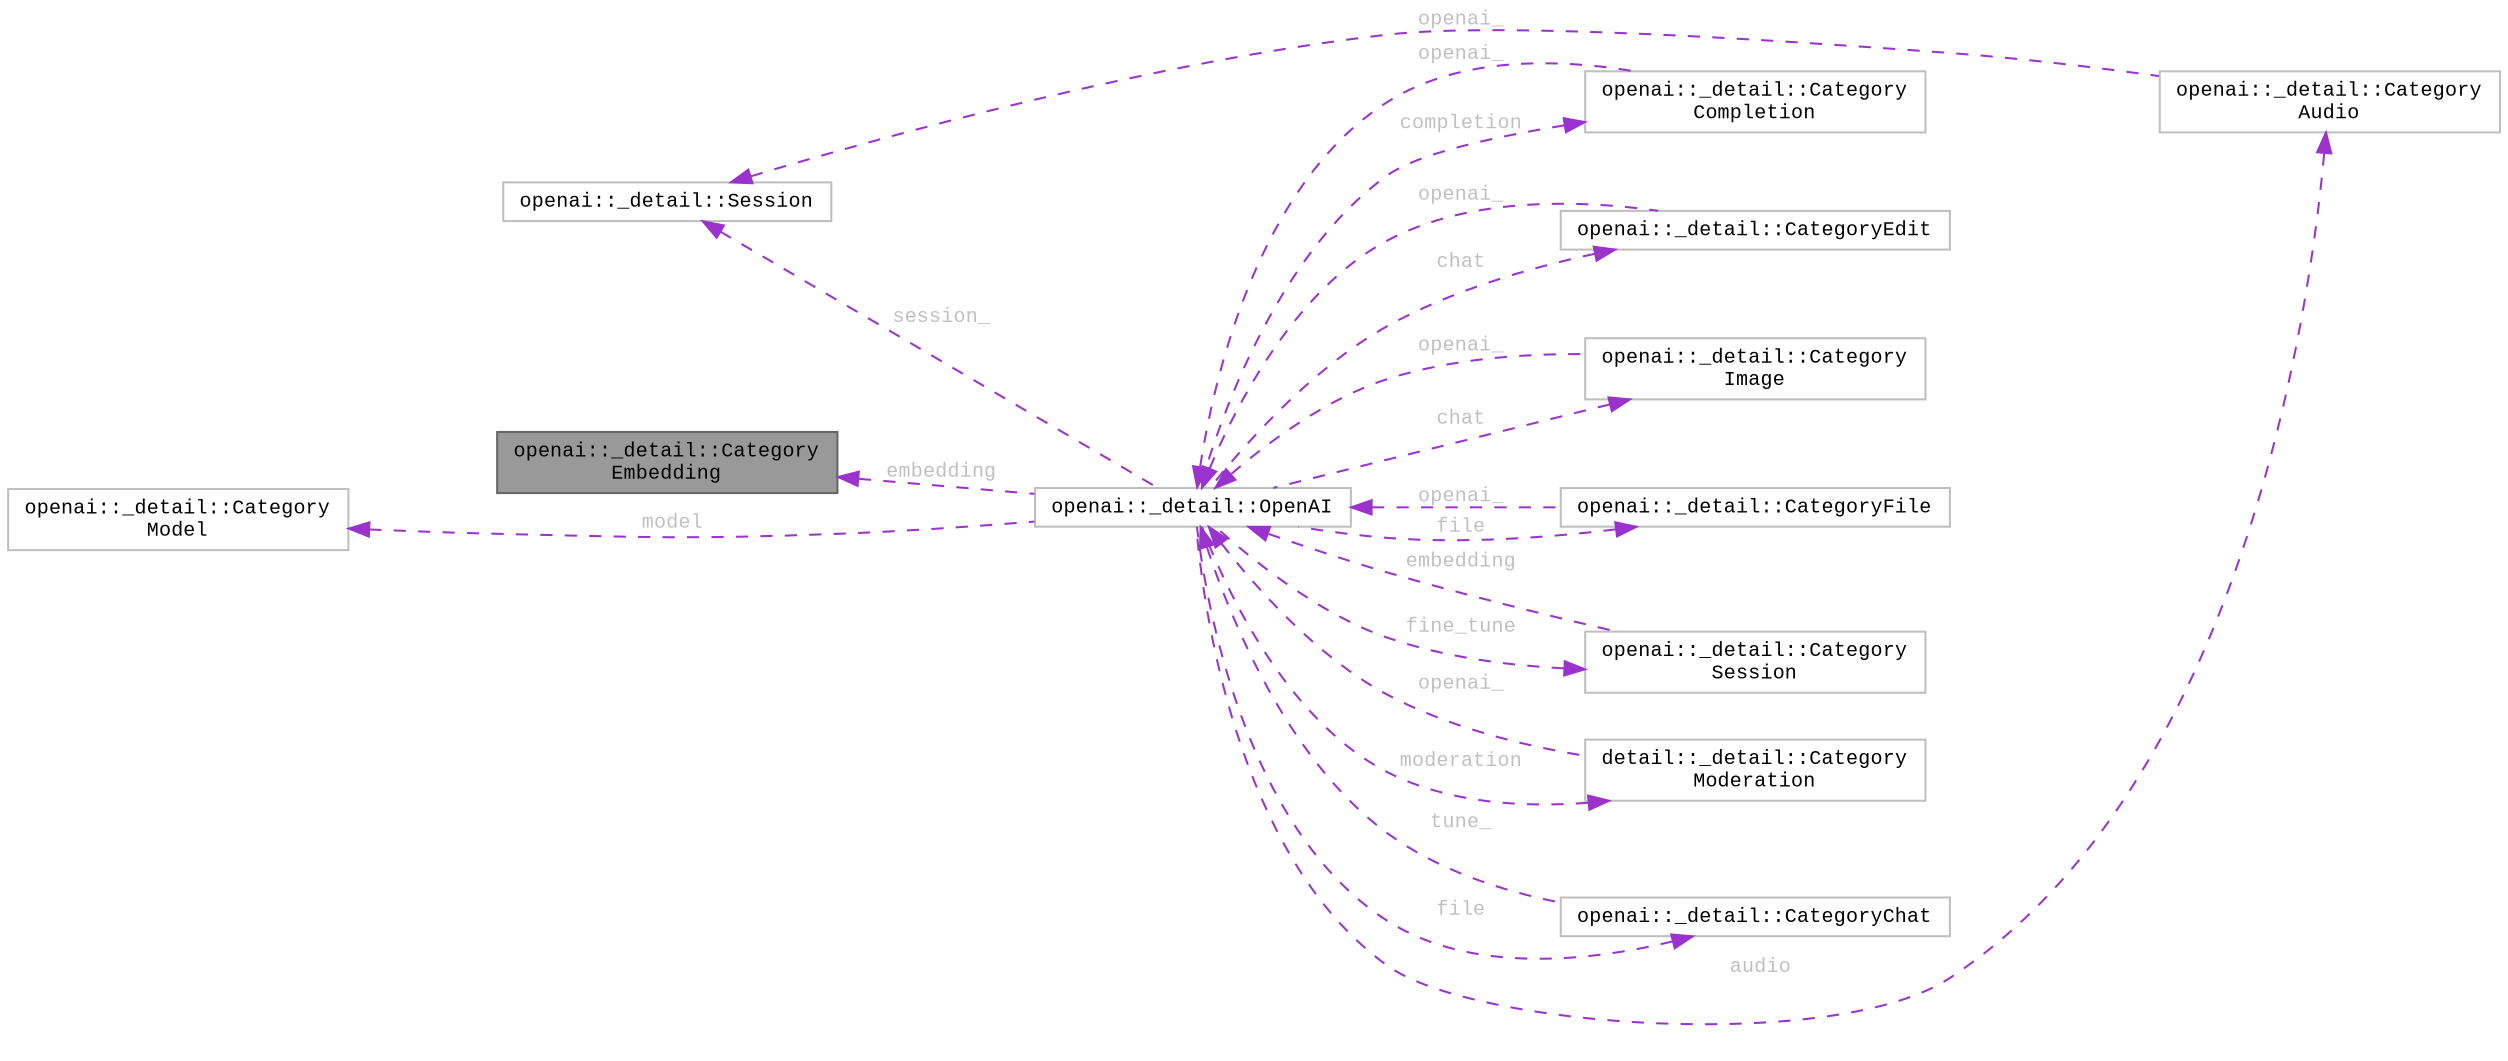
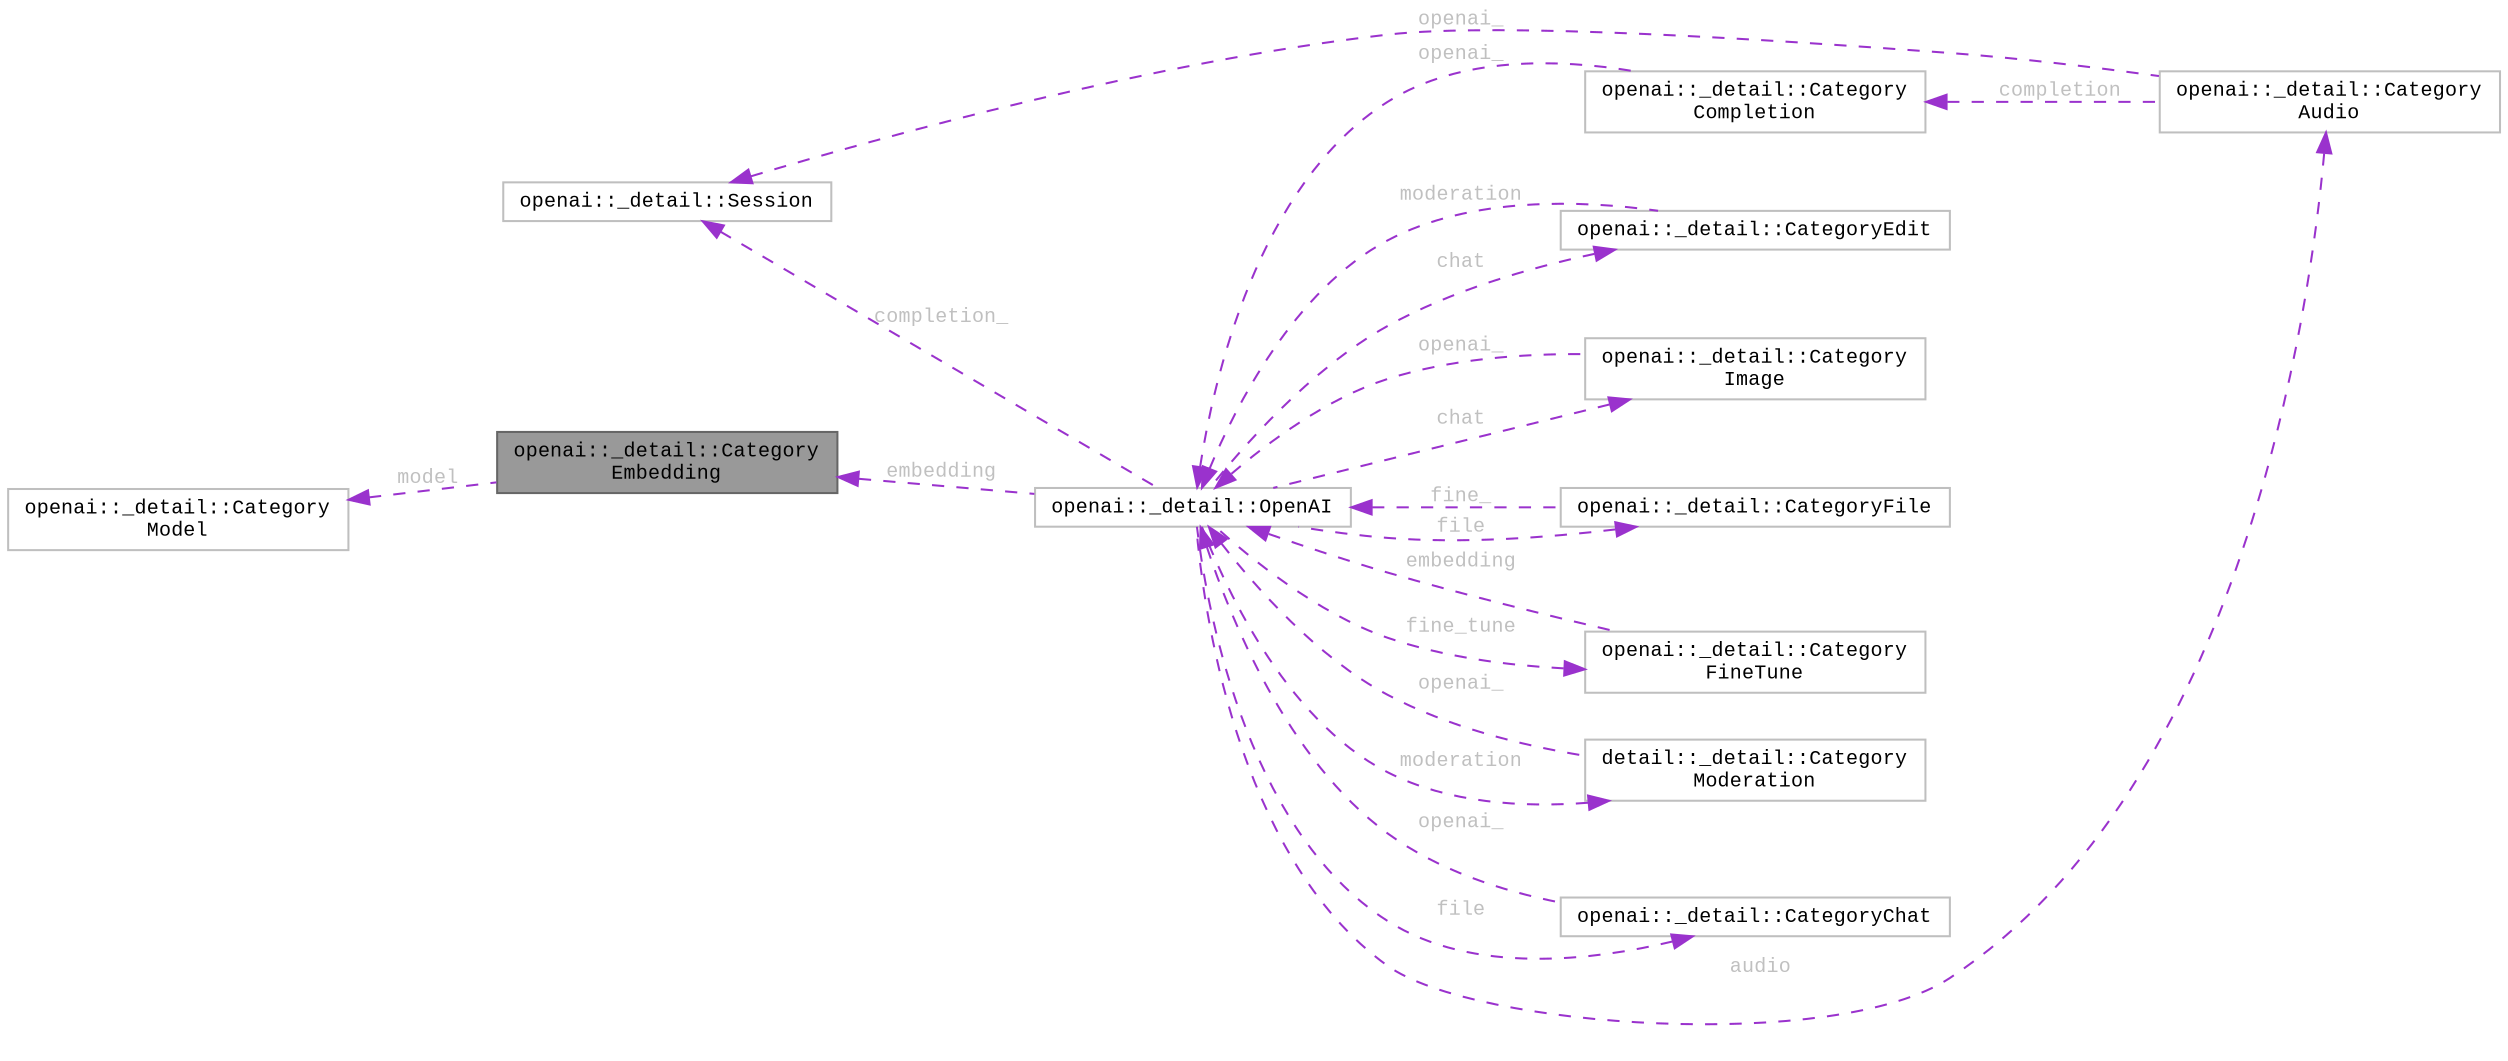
edge "openai::_detail::CategoryEdit" -> "openai::_detail::OpenAI": label " openai_" -> " moderation"
edge "openai::_detail::OpenAI" -> "openai::_detail::Category Completion": now "openai::_detail::Category Audio" -> "openai::_detail::Category Completion"
edge "openai::_detail::OpenAI" -> "openai::_detail::Session": label " session_" -> " completion_"
edge "openai::_detail::CategoryFile" -> "openai::_detail::OpenAI": label " openai_" -> " fine_"
edge "openai::_detail::OpenAI" -> "openai::_detail::Category Model": now "openai::_detail::Category Embedding" -> "openai::_detail::Category Model"
node "openai::_detail::Category Session": label "openai::_detail::Category Session" -> "openai::_detail::Category FineTune"
edge "openai::_detail::CategoryChat" -> "openai::_detail::OpenAI": label " tune_" -> " openai_"
